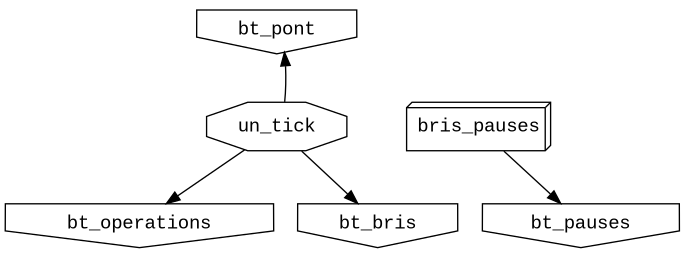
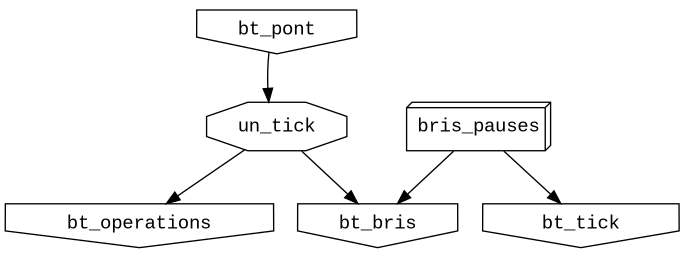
edge "un_tick" -> "bt_pont": reversed
edge "bris_pauses" -> "bt_bris": added
node "bt_pauses": label "bt_pauses" -> "bt_tick"
